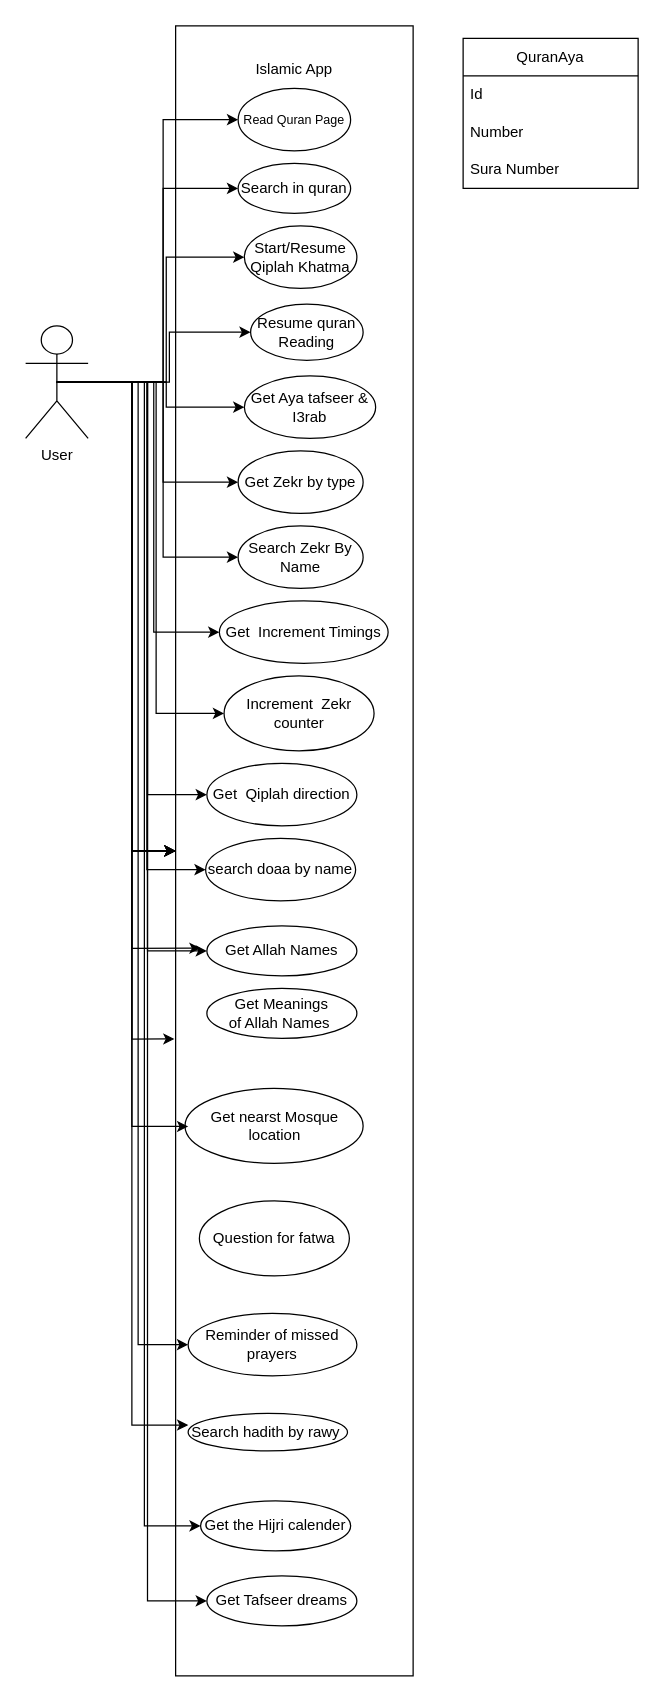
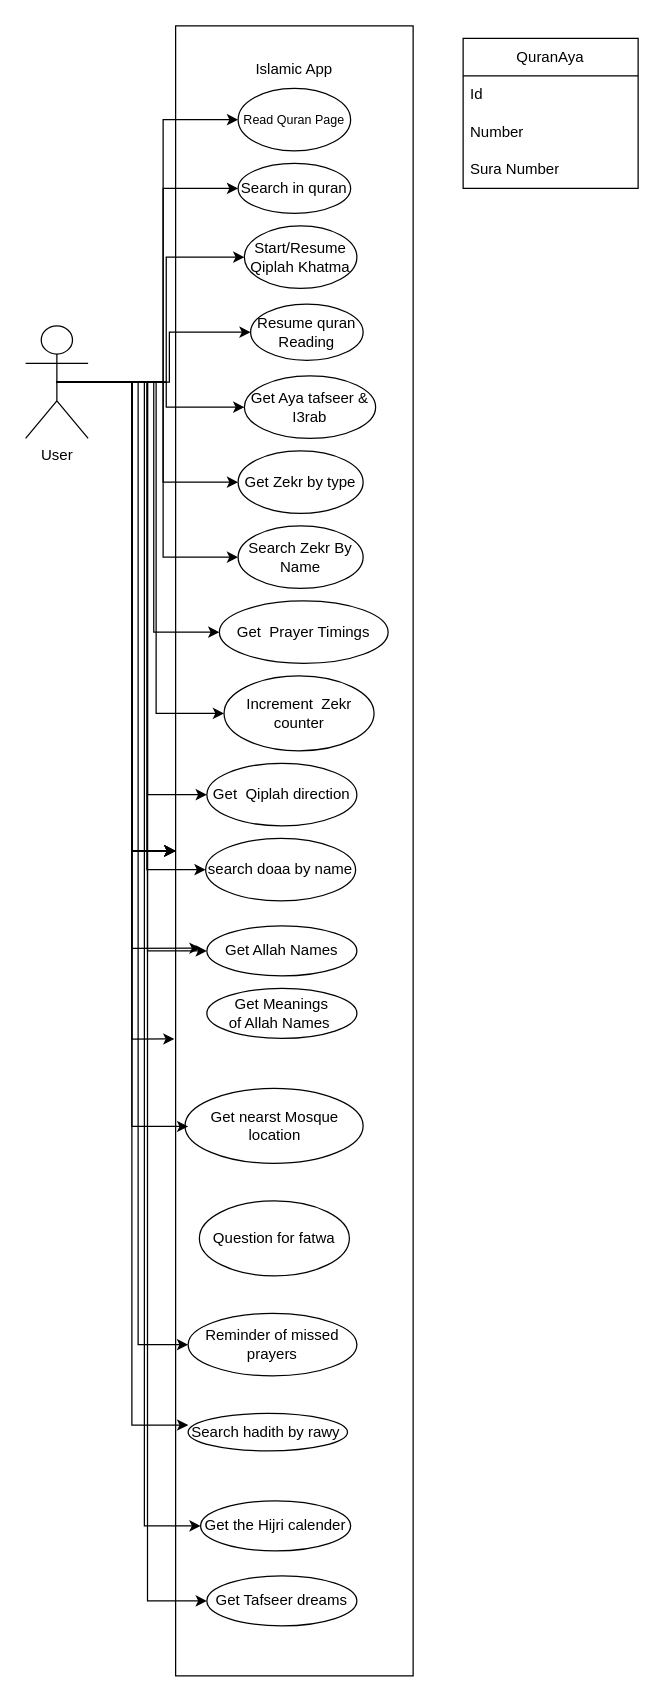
node "Get Increment Timings": label "Get Increment Timings" -> "Get Prayer Timings"
